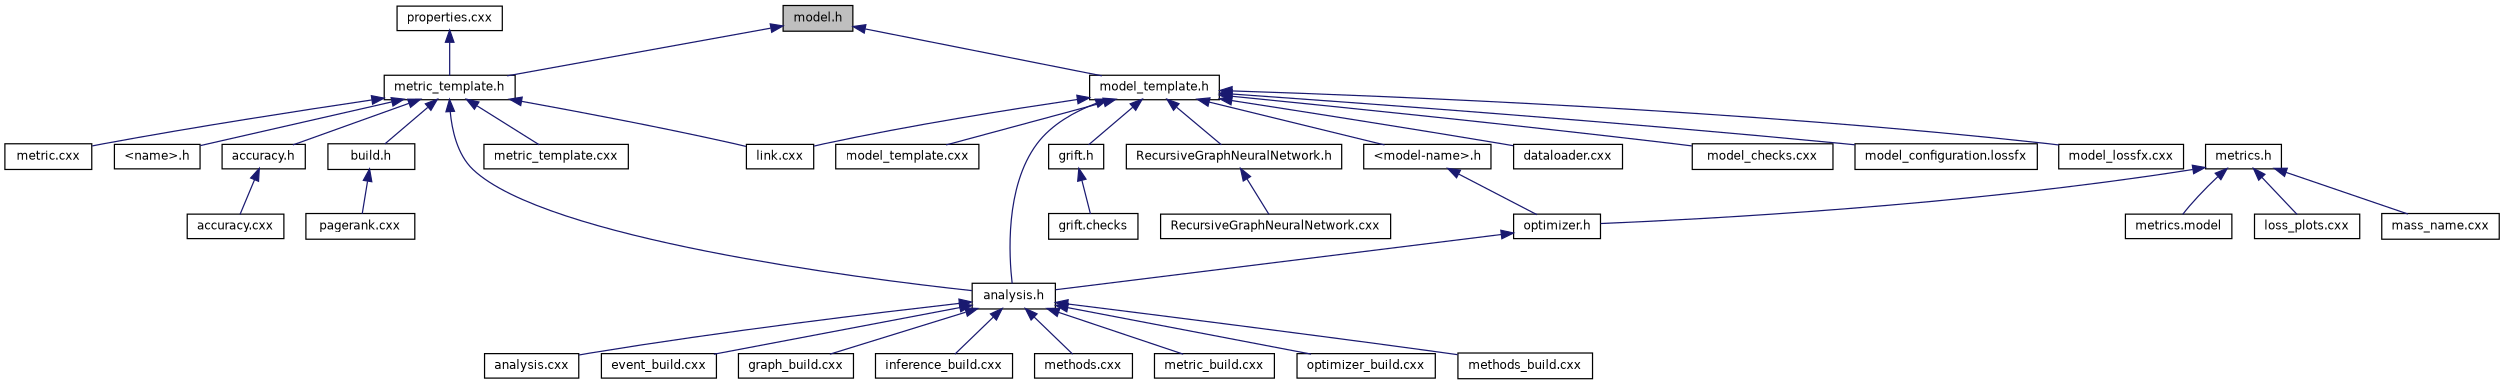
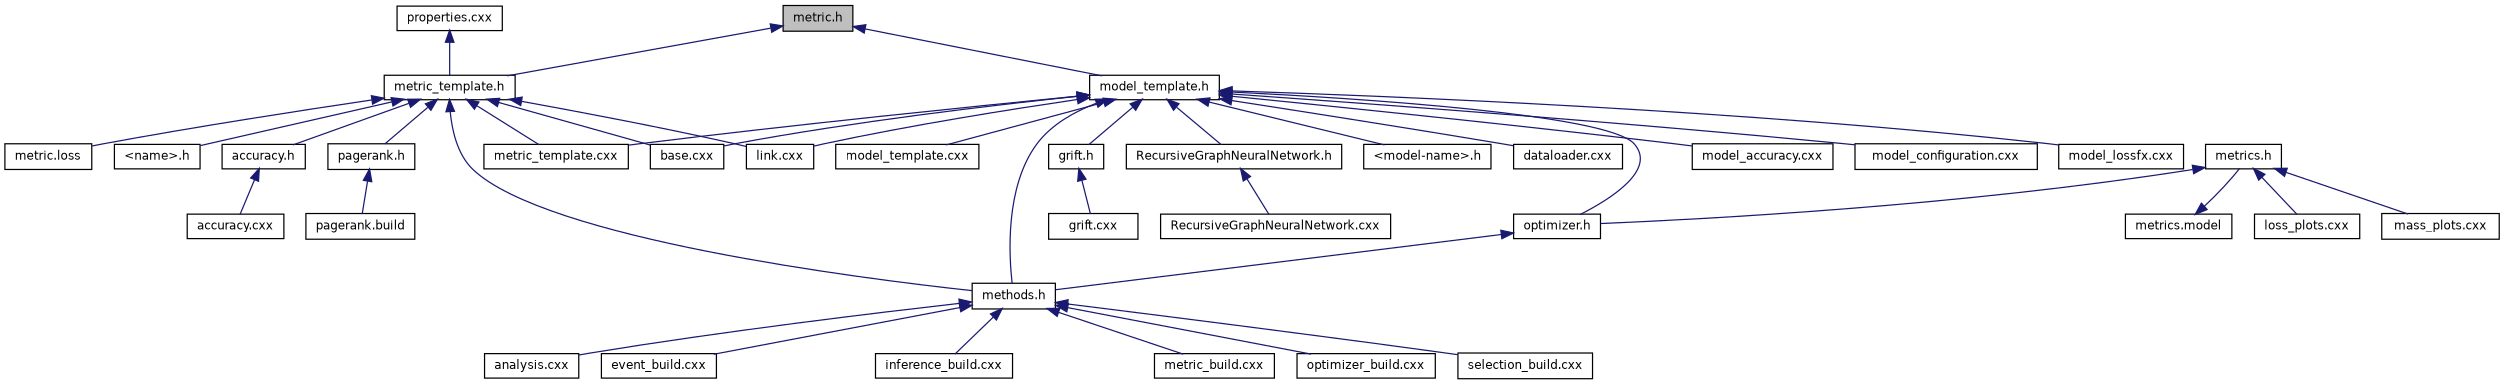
node "model.h": label "model.h" -> "metric.h"
edge "metric_template.cxx" -> "model_template.h": added
node "metric.cxx": label "metric.cxx" -> "metric.loss"
node "build.h": label "build.h" -> "pagerank.h"
node "base.cxx": added
node "model_checks.cxx": label "model_checks.cxx" -> "model_accuracy.cxx"
node "model_configuration.lossfx": label "model_configuration.lossfx" -> "model_configuration.cxx"
edge "optimizer.h" -> "<model-name>.h": now "optimizer.h" -> "model_template.h"
edge "metrics.model" -> "metrics.h": reversed
node "pagerank.cxx": label "pagerank.cxx" -> "pagerank.build"
node "grift.checks": label "grift.checks" -> "grift.cxx"
node "mass_name.cxx": label "mass_name.cxx" -> "mass_plots.cxx"
node "analysis.h": label "analysis.h" -> "methods.h"
node "graph_build.cxx": removed
node "methods.cxx": removed
node "methods_build.cxx": label "methods_build.cxx" -> "selection_build.cxx"
